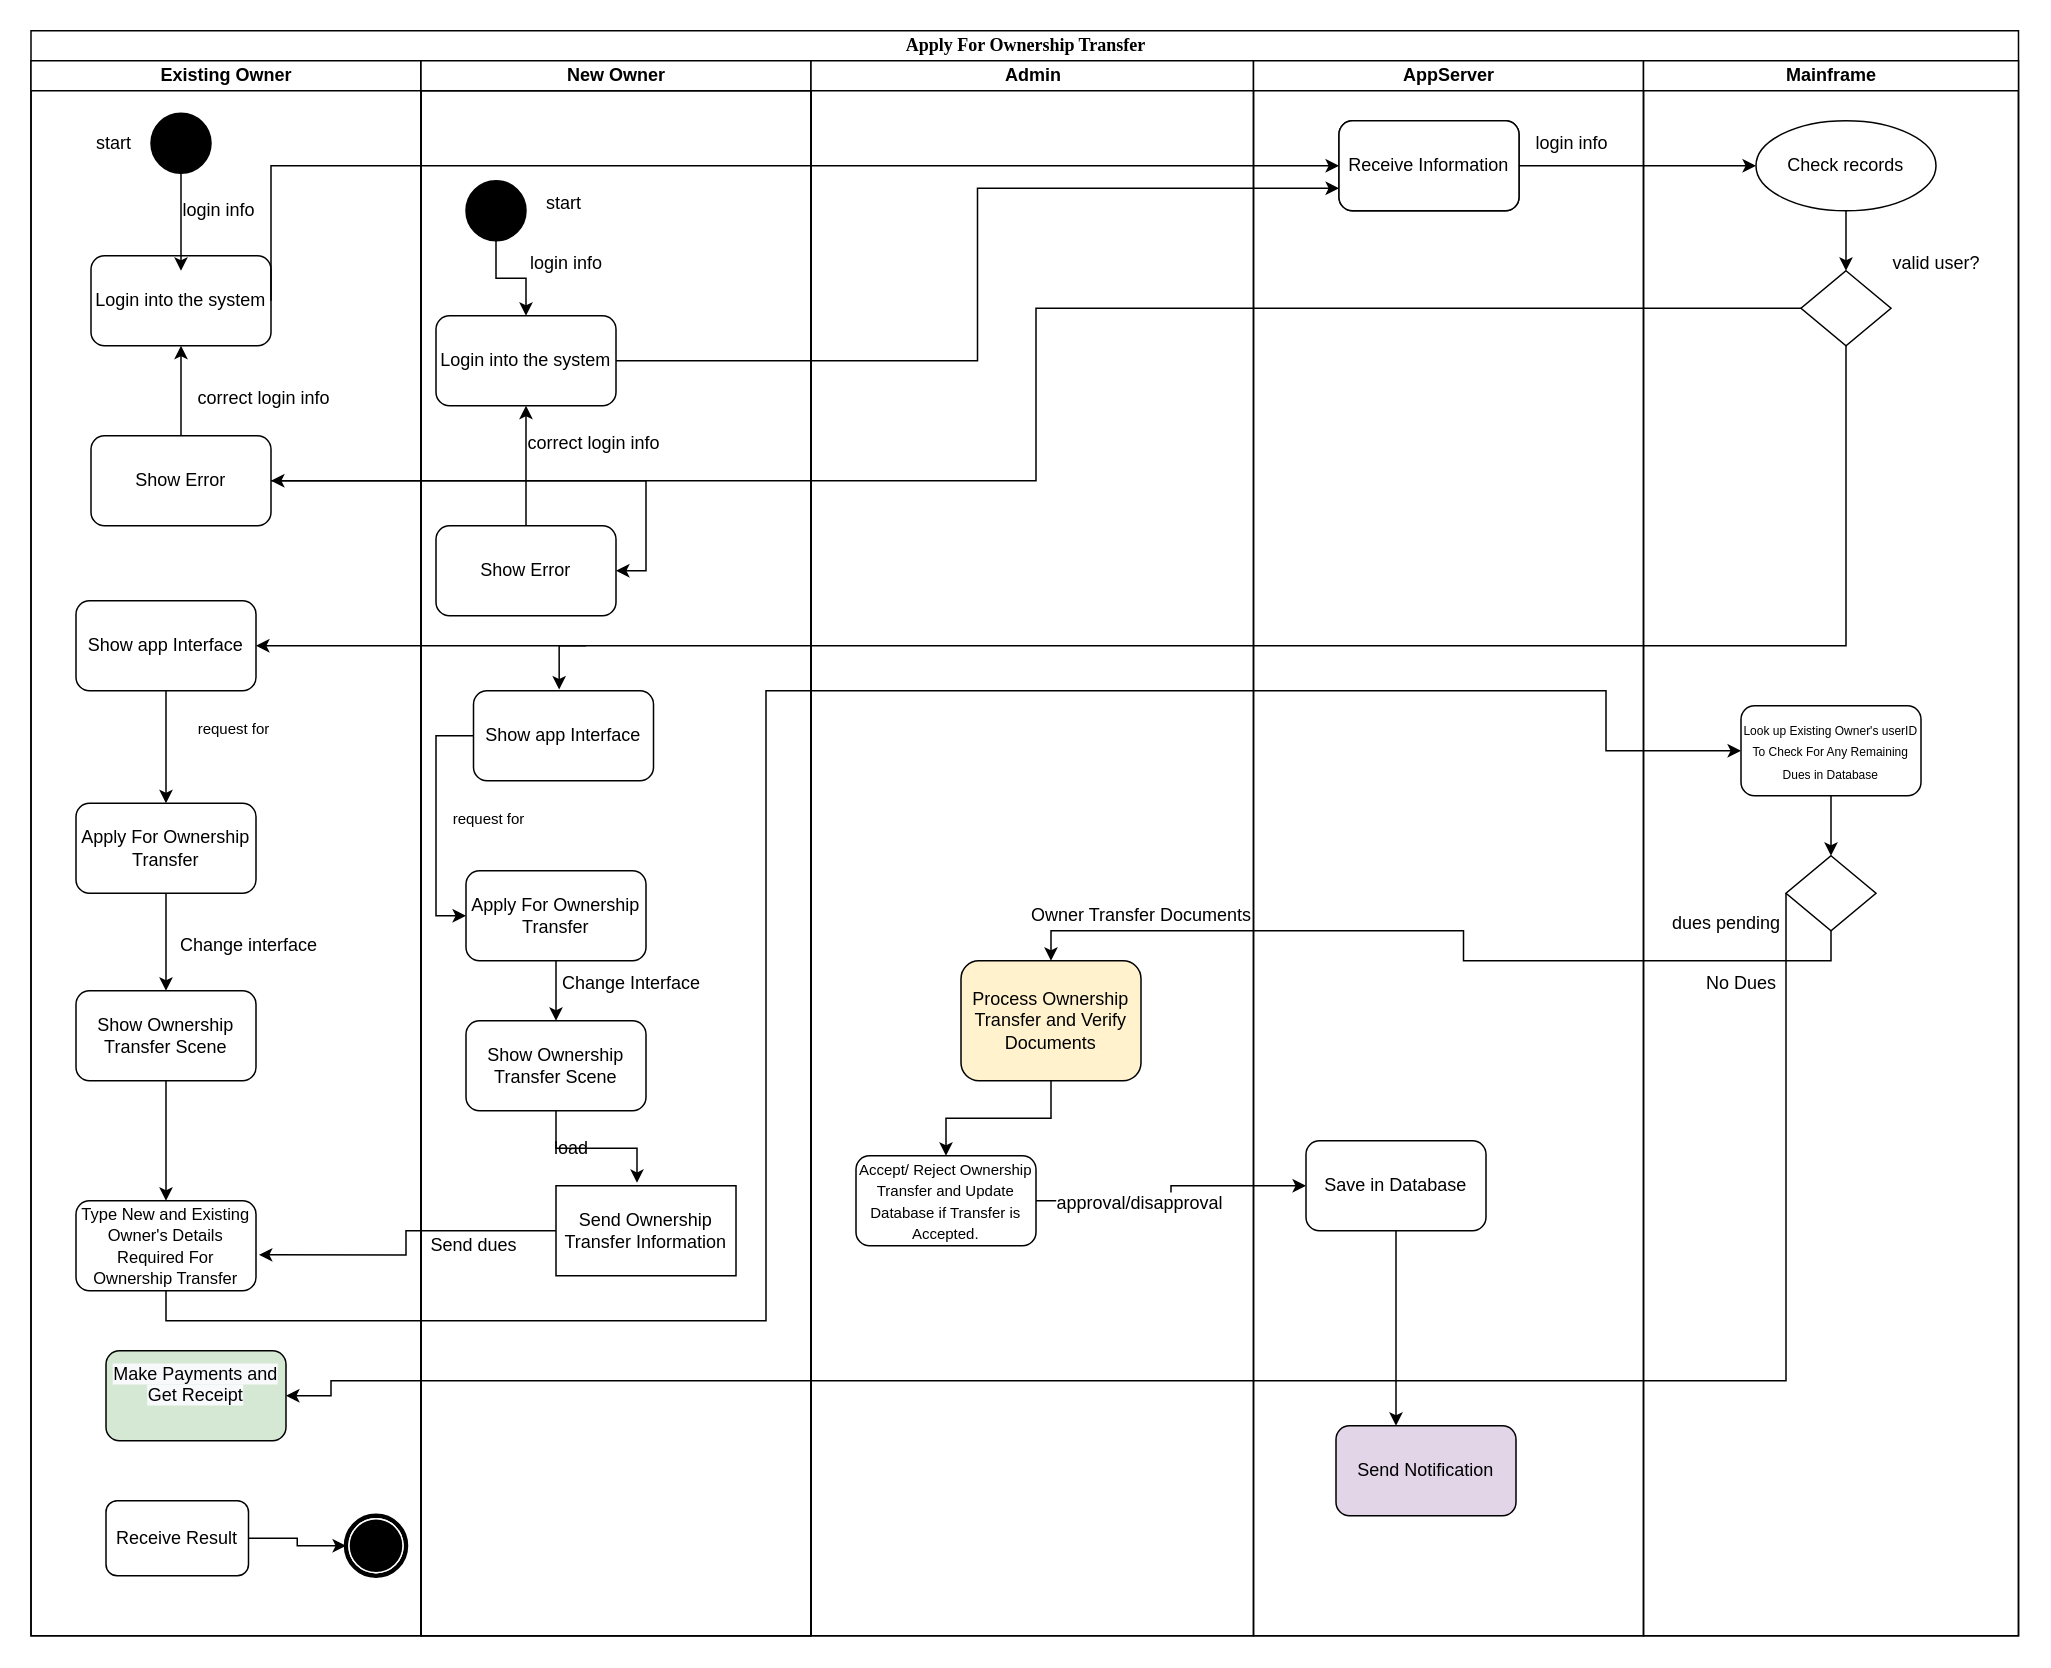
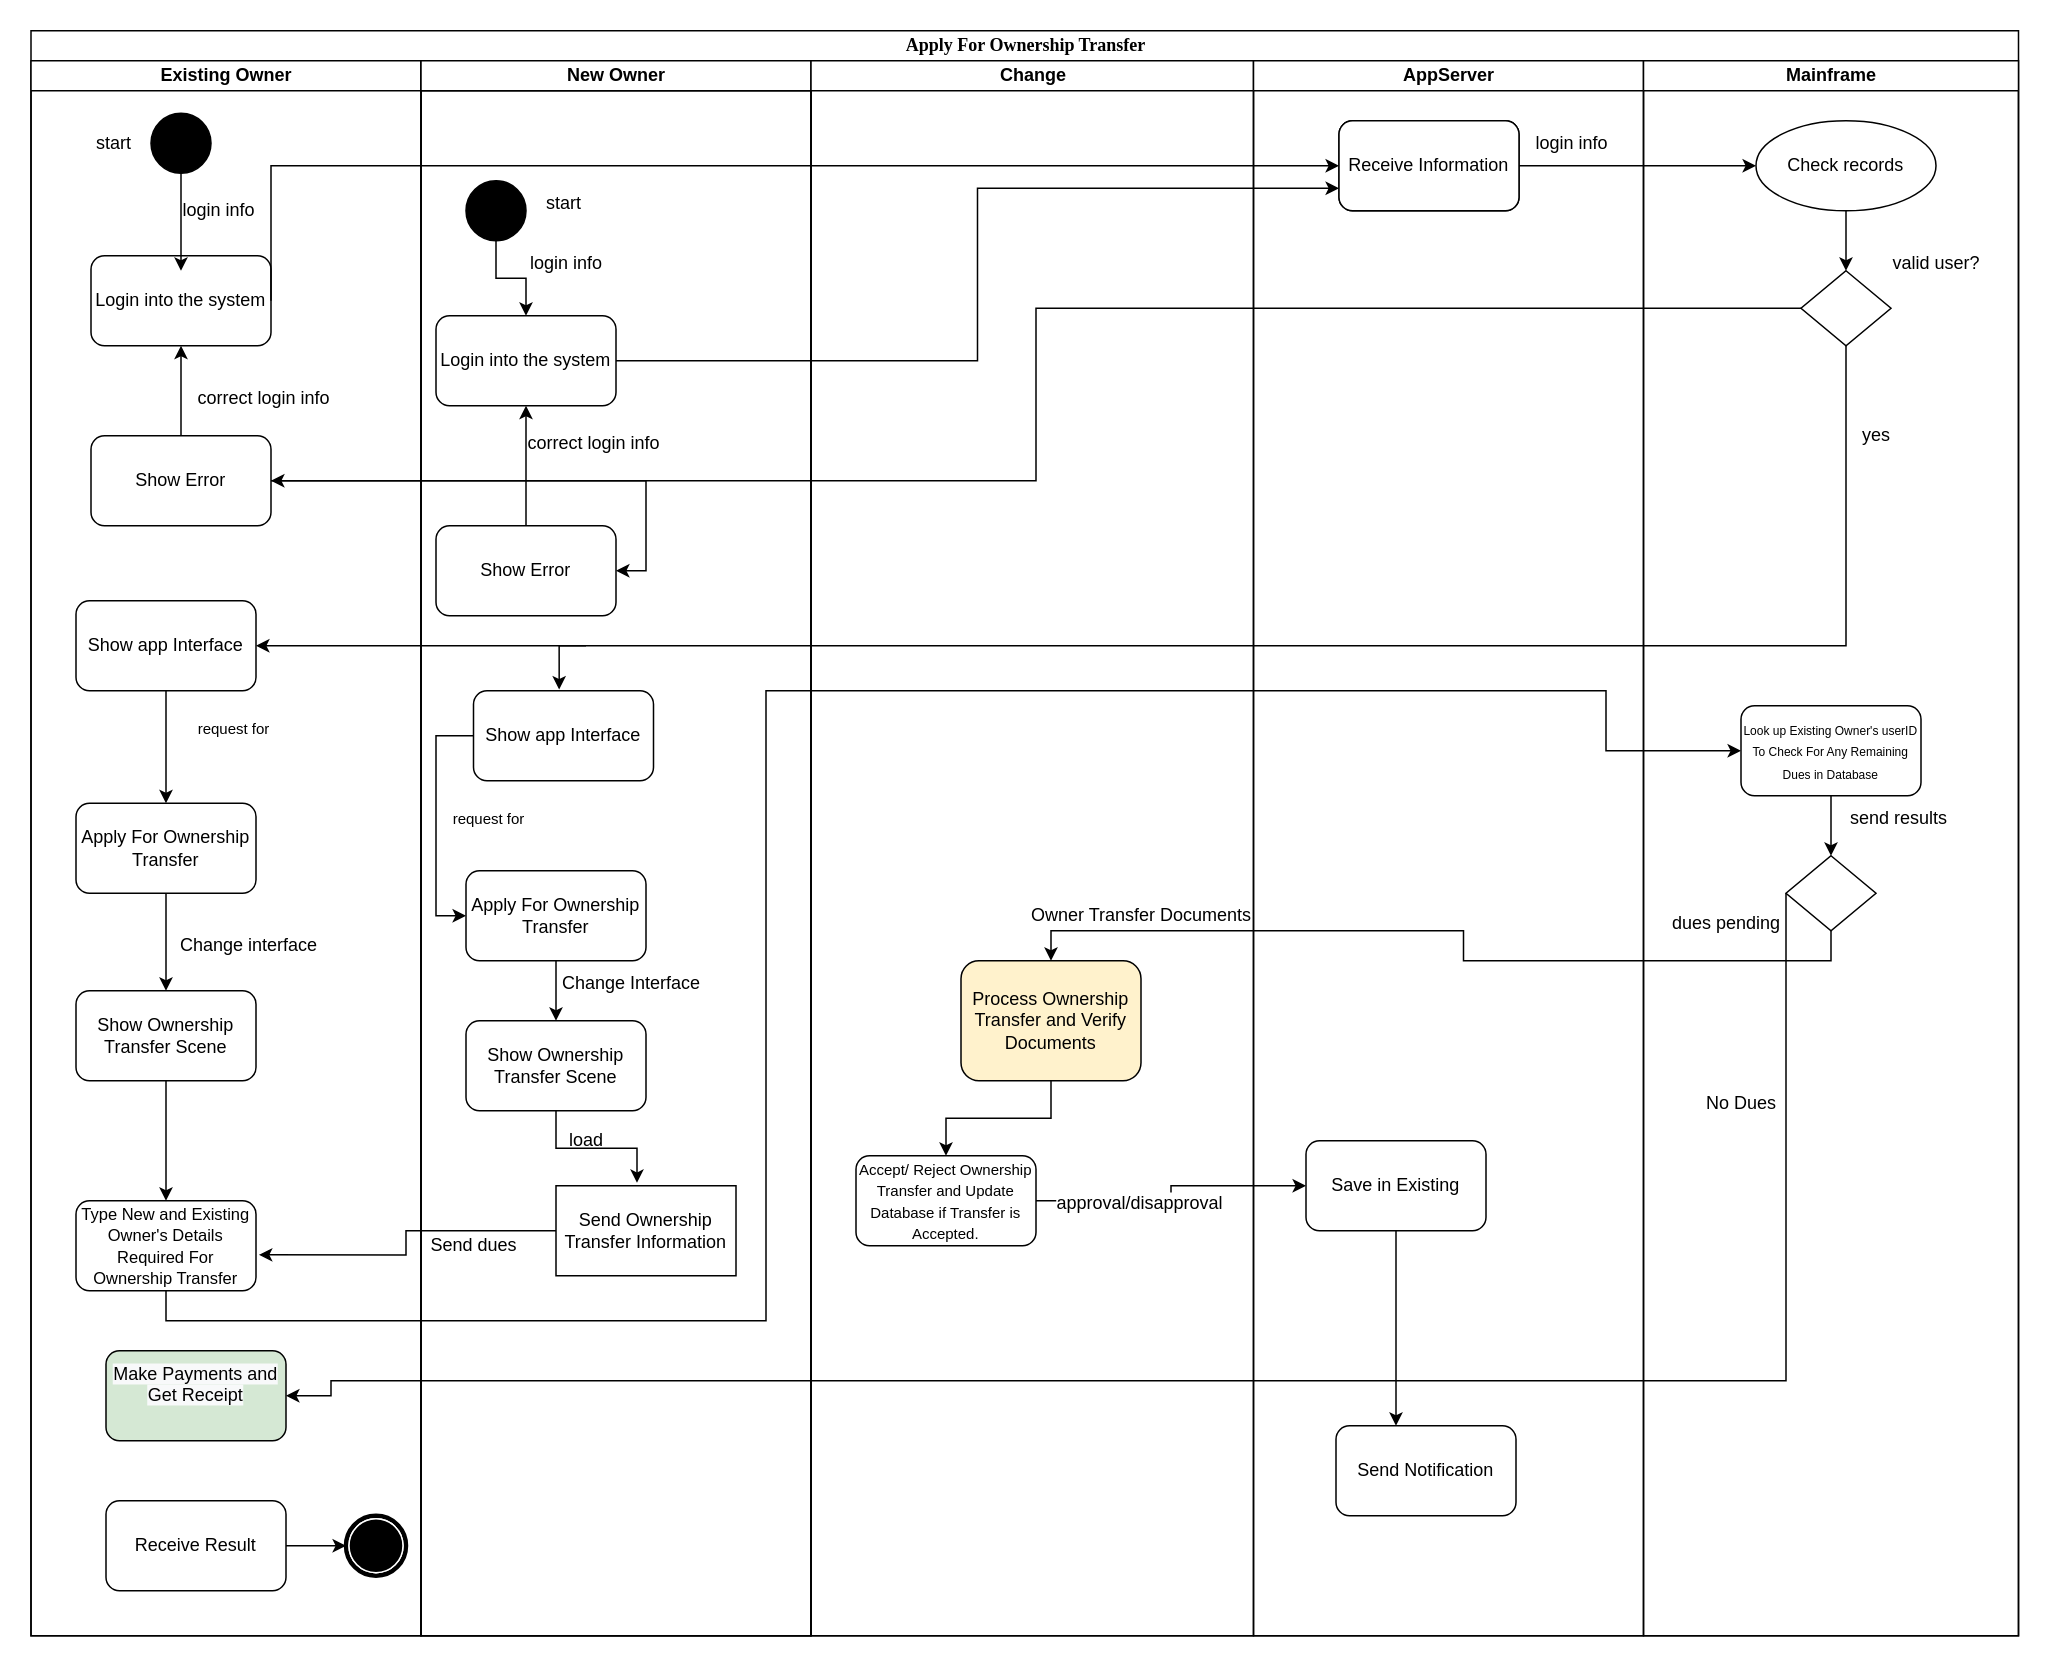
node "Admin": label "Admin" -> "Change"
node "yes": added
node "send results": added
node "No Dues": moved (1741, 983) -> (1741, 1103)
node "load": moved (571, 1148) -> (586, 1141)
node "Save in Database": label "Save in Database" -> "Save in Existing"
node "Send Notification": fillcolor #e1d5e7 -> #ffffff
node "Receive Result": size 143x75 -> 180x90
